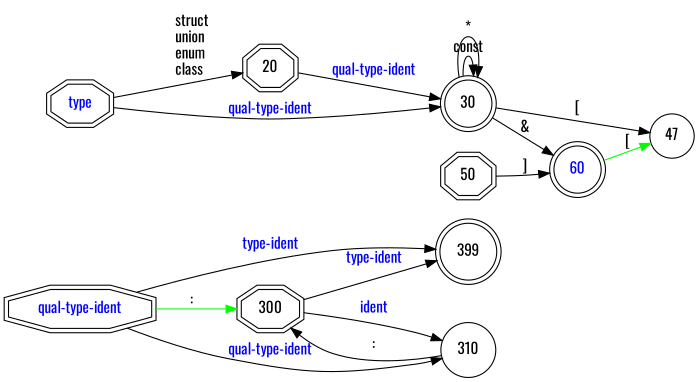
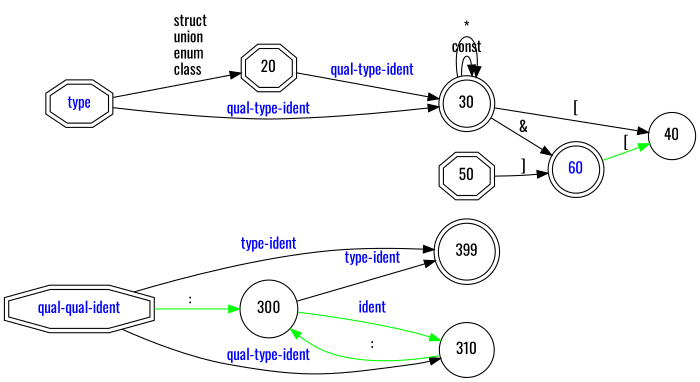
node "47": label "47" -> "40"
node "qual-type-ident": label "qual-type-ident" -> "qual-qual-ident"
node "300": shape doubleoctagon -> circle
edge "300" -> "310": color black -> green
edge "310" -> "300": color black -> green
